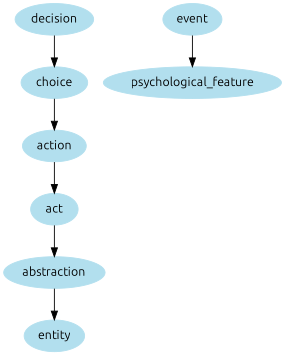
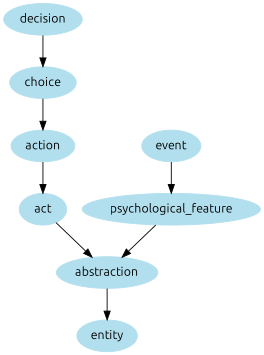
edge "psychological_feature" -> "abstraction": added
